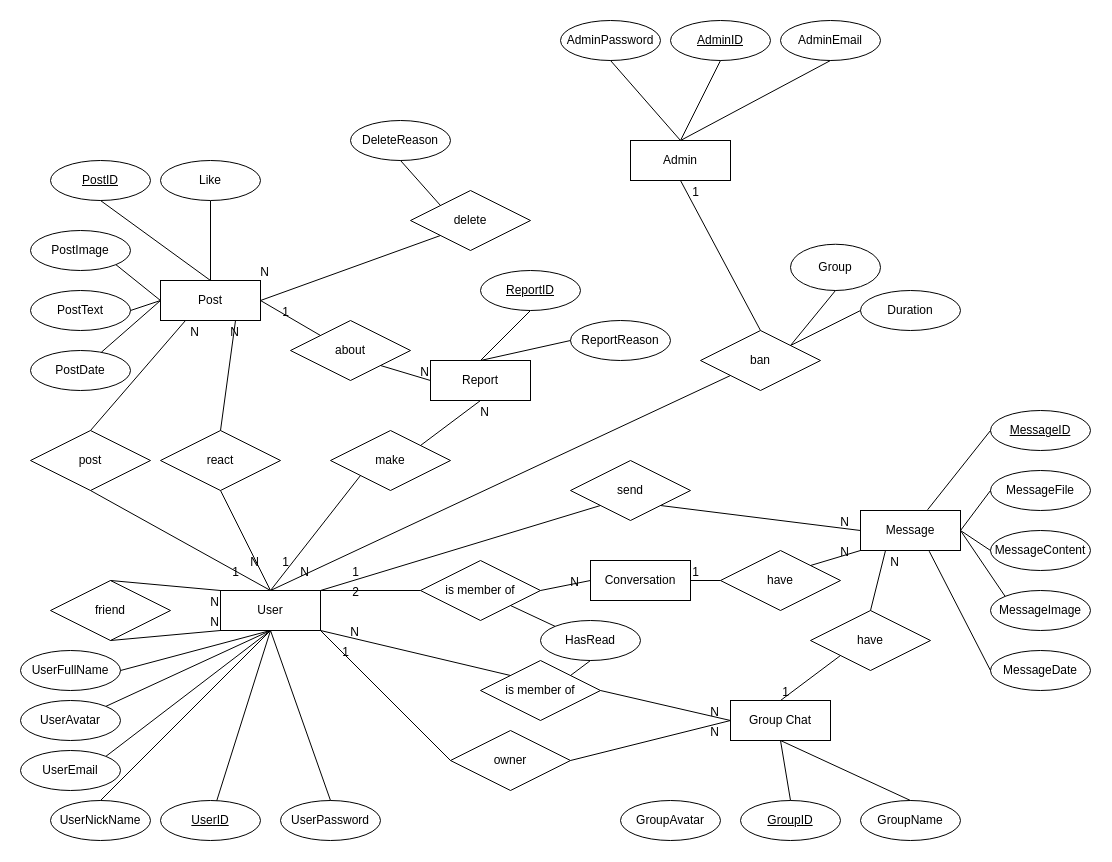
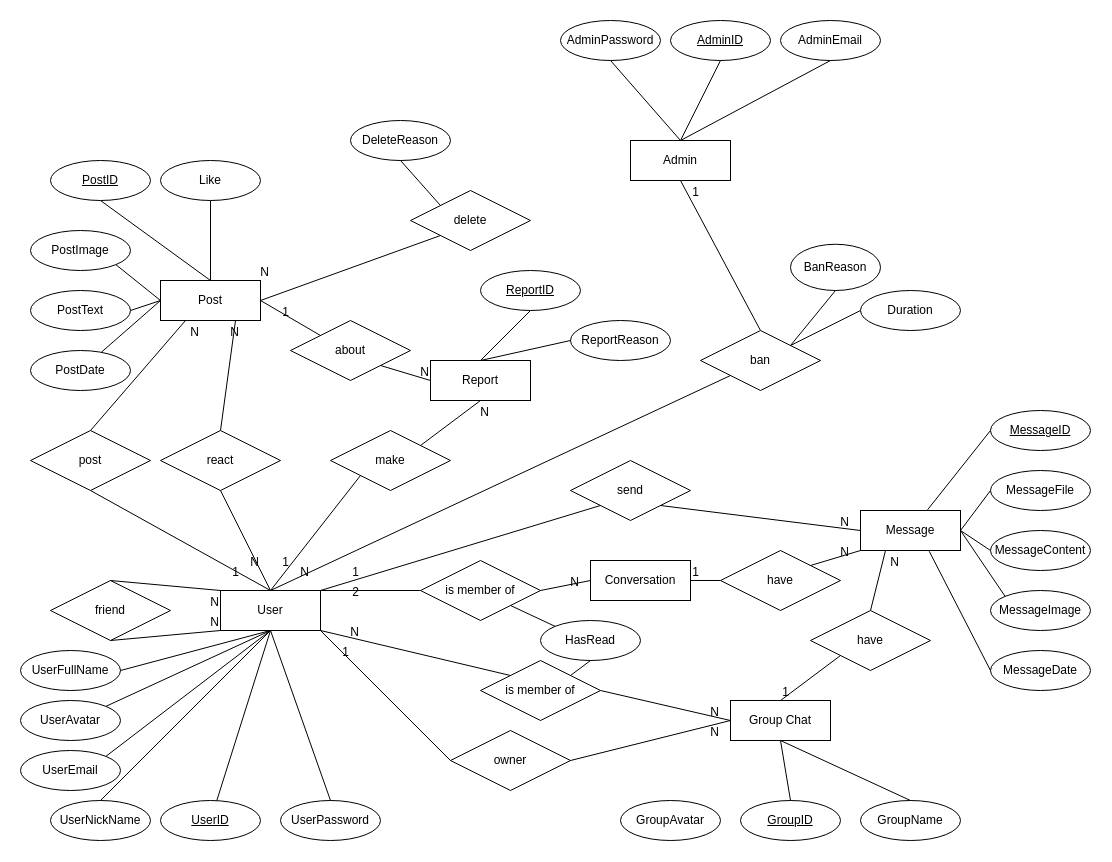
node "Group": label "Group" -> "BanReason"
